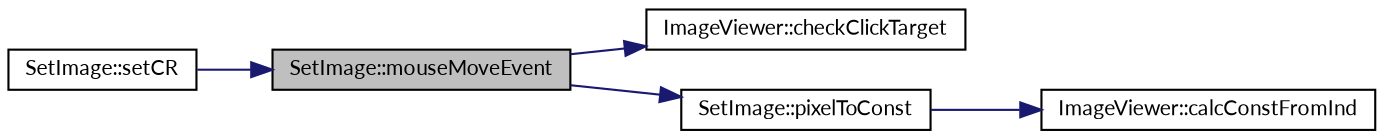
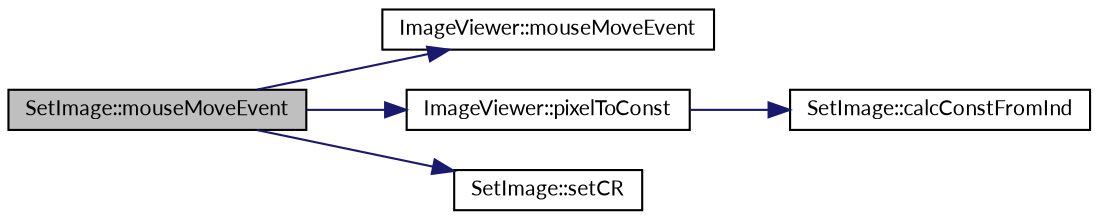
node "ImageViewer::checkClickTarget": label "ImageViewer::checkClickTarget" -> "ImageViewer::mouseMoveEvent"
edge "SetImage::setCR" -> "SetImage::mouseMoveEvent": reversed
node "SetImage::pixelToConst": label "SetImage::pixelToConst" -> "ImageViewer::pixelToConst"
node "ImageViewer::calcConstFromInd": label "ImageViewer::calcConstFromInd" -> "SetImage::calcConstFromInd"
